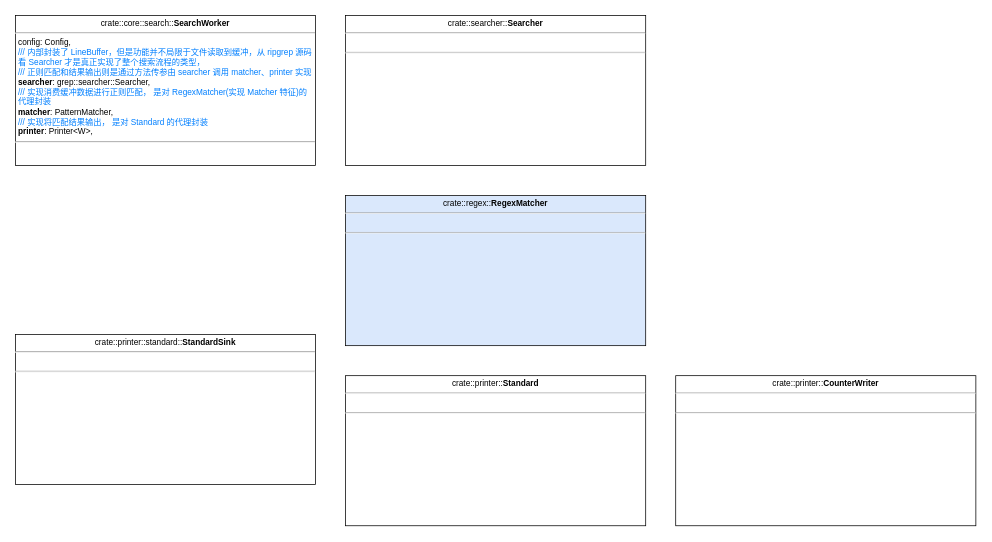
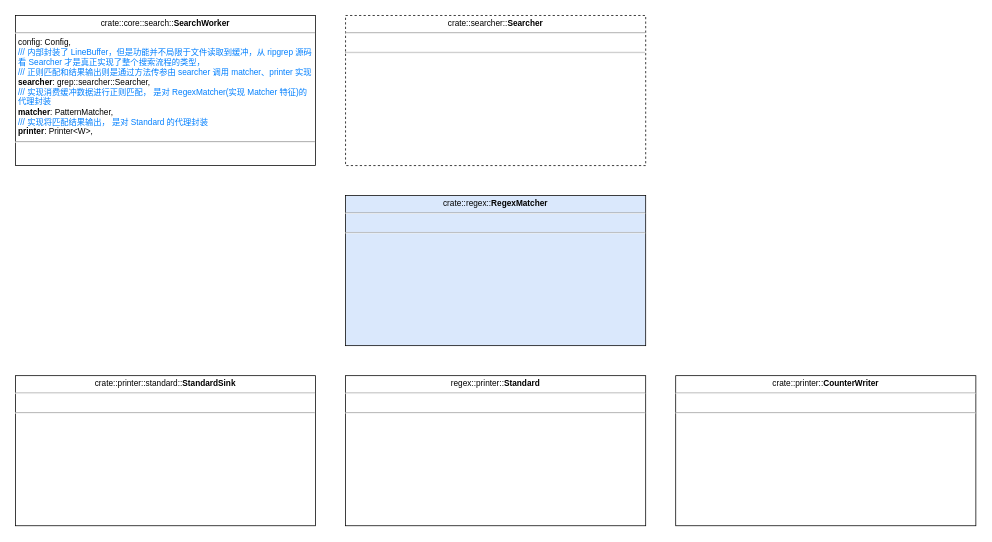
node "crate::searcher::Searcher": style solid -> dashed
node "crate::printer::Standard": label "crate::printer::Standard" -> "regex::printer::Standard"
node "crate::printer::standard::StandardSink": moved (165, 409) -> (165, 450)
